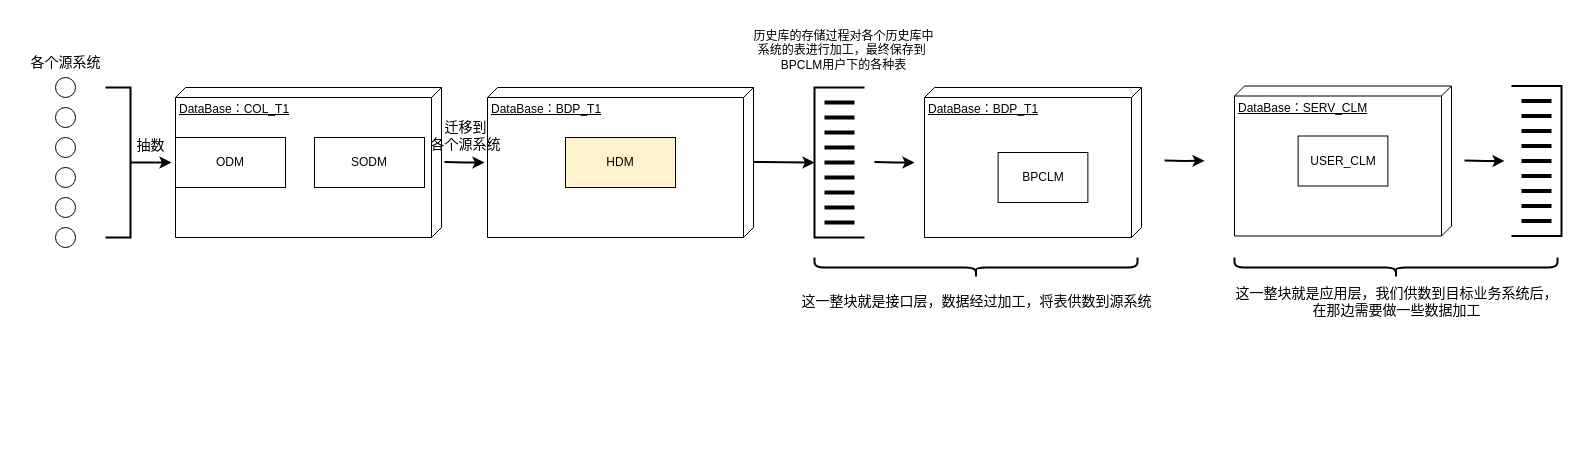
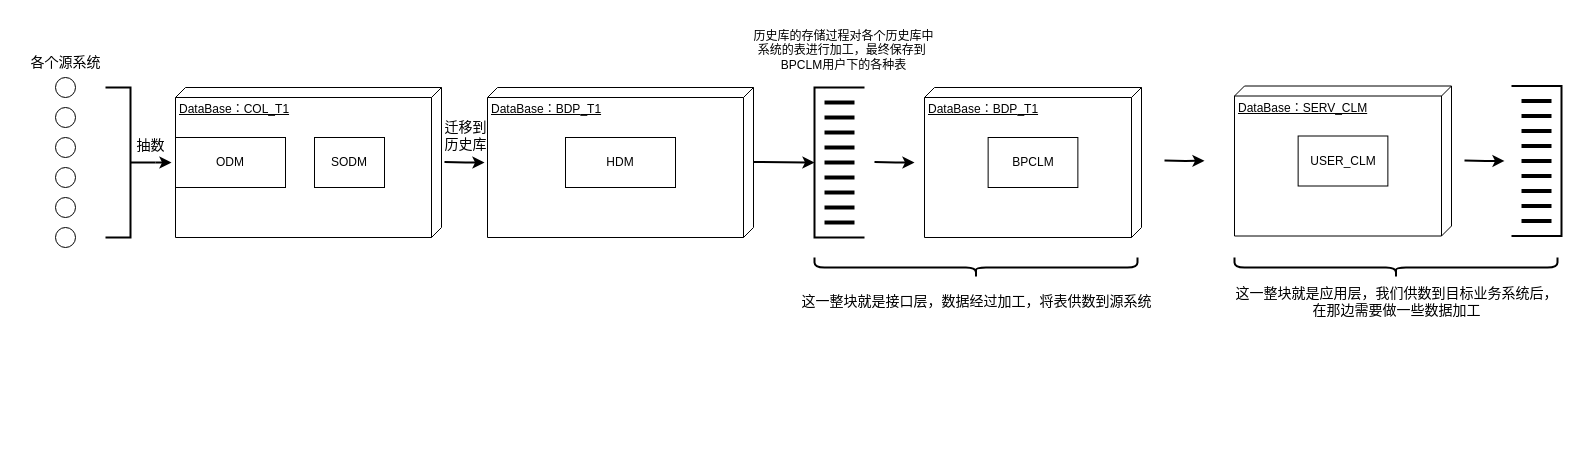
node "迁移到 各个源系统": label "迁移到 各个源系统" -> "迁移到 历史库"
node "SODM": size 110x50 -> 70x50
node "HDM": fillcolor #fff2cc -> #ffffff
node "BPCLM": moved (1043, 178) -> (1033, 163)
